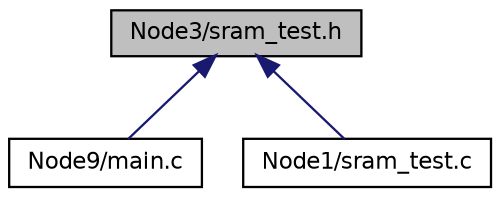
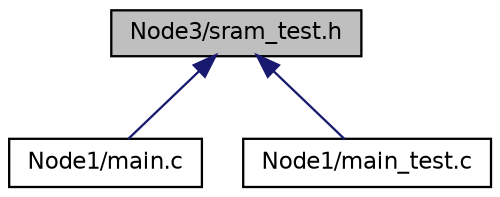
node "Node9/main.c": label "Node9/main.c" -> "Node1/main.c"
node "Node1/sram_test.c": label "Node1/sram_test.c" -> "Node1/main_test.c"
